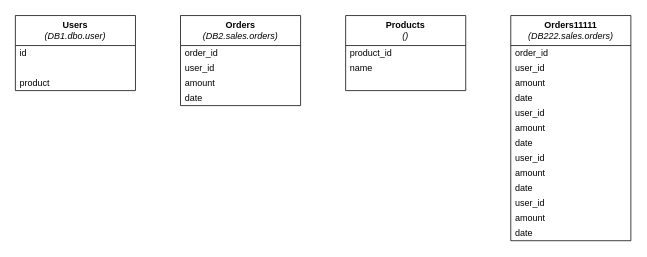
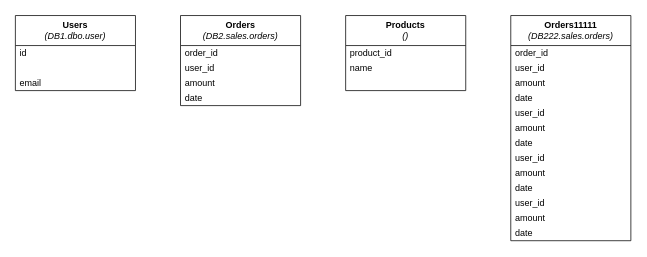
node "product": label "product" -> "email"
